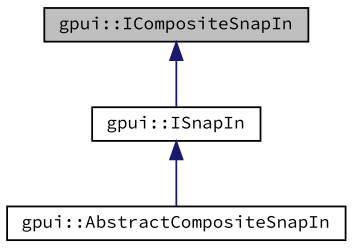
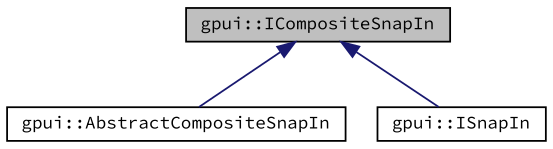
edge "gpui::AbstractCompositeSnapIn" -> "gpui::ISnapIn": now "gpui::AbstractCompositeSnapIn" -> "gpui::ICompositeSnapIn"
